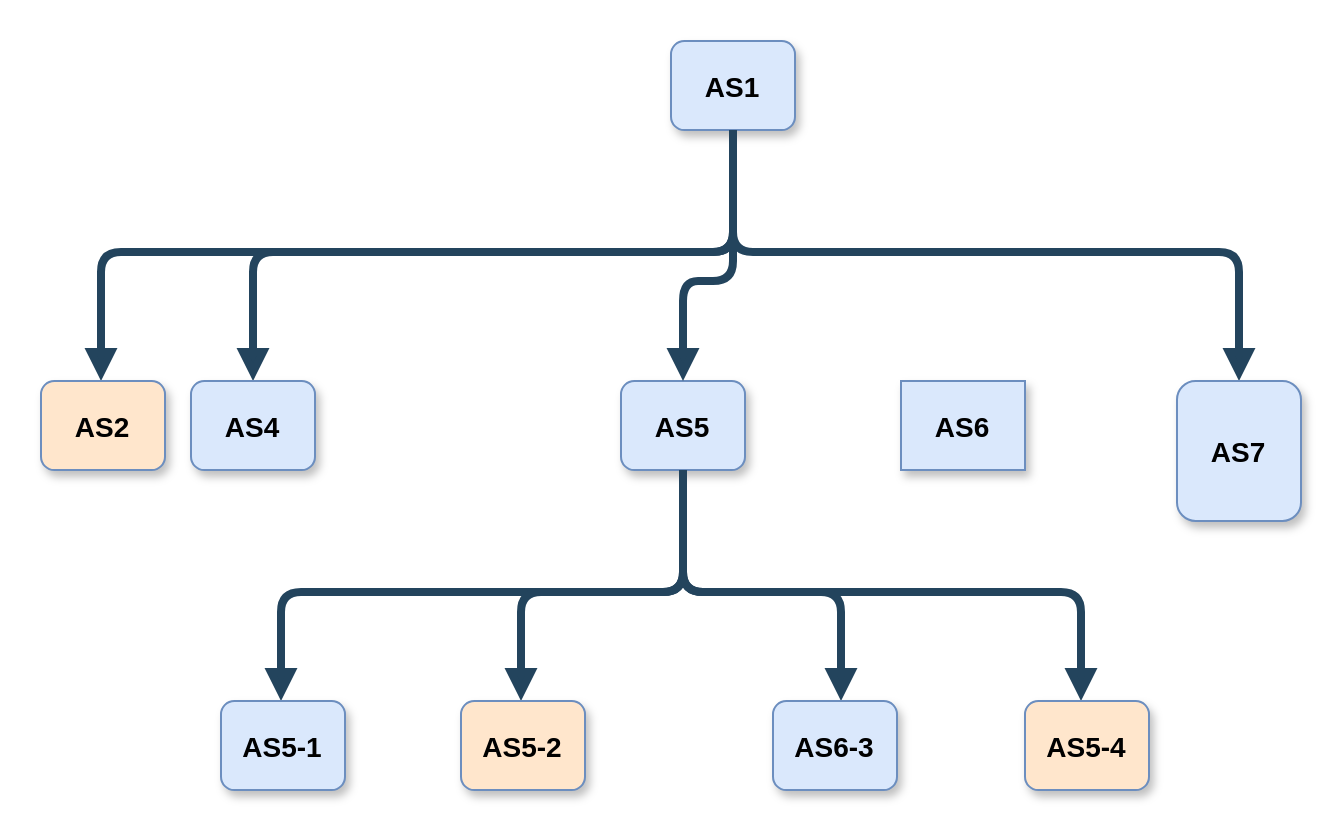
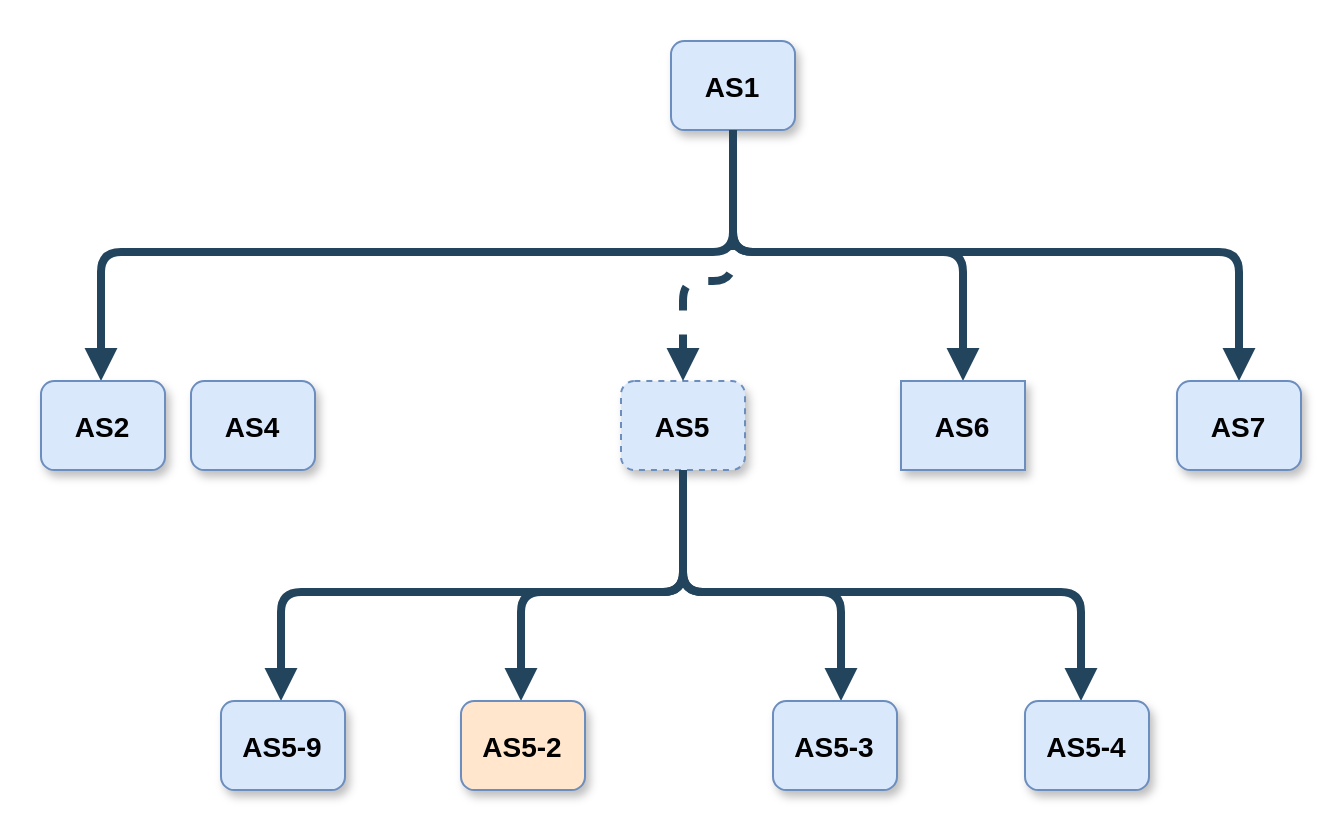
edge "AS1" -> "AS4": removed
edge "AS1" -> "AS6": added
edge "AS1" -> "AS5": style solid -> dashed
node "AS2": fillcolor #ffe6cc -> #dae8fc
node "AS5": style solid -> dashed
node "AS7": size 124x140 -> 124x89
node "AS5-4": fillcolor #ffe6cc -> #dae8fc
node "AS5-1": label "AS5-1" -> "AS5-9"
node "AS6-3": label "AS6-3" -> "AS5-3"
